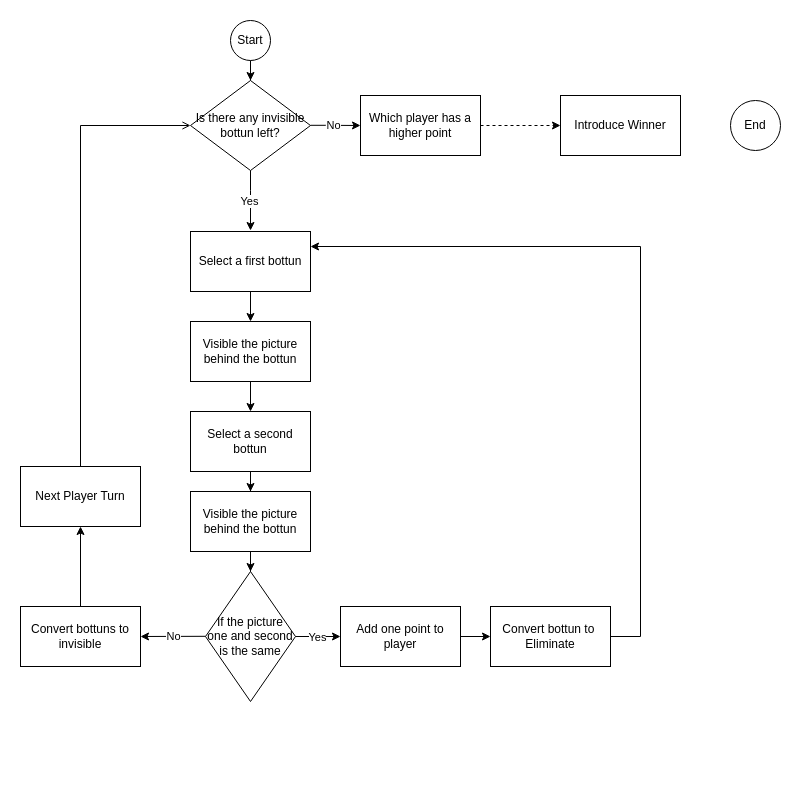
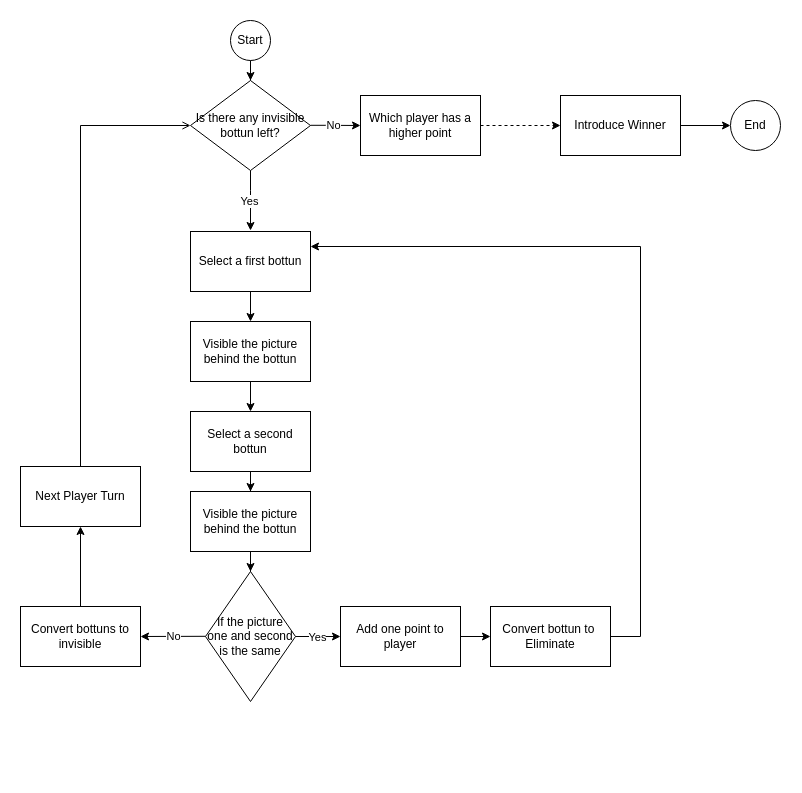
edge "Introduce Winner" -> "End": added
